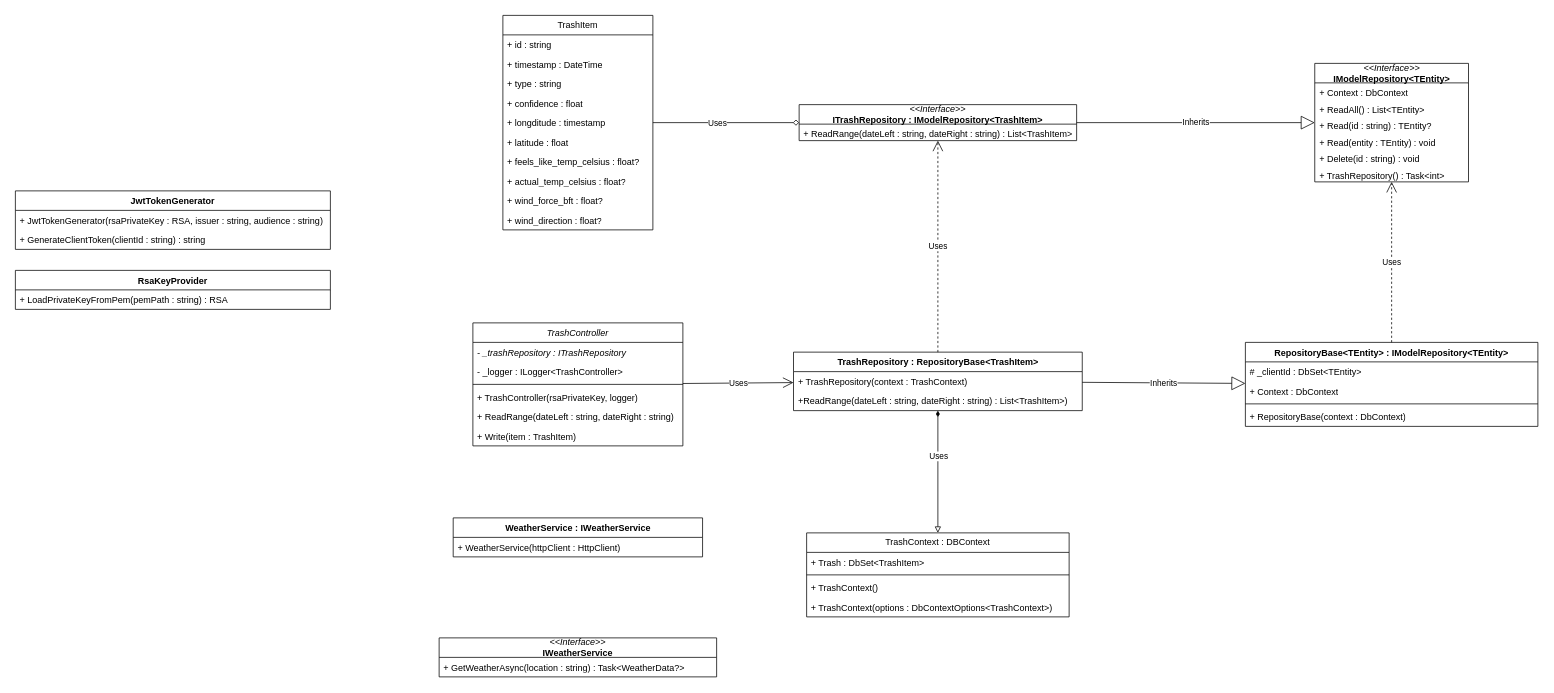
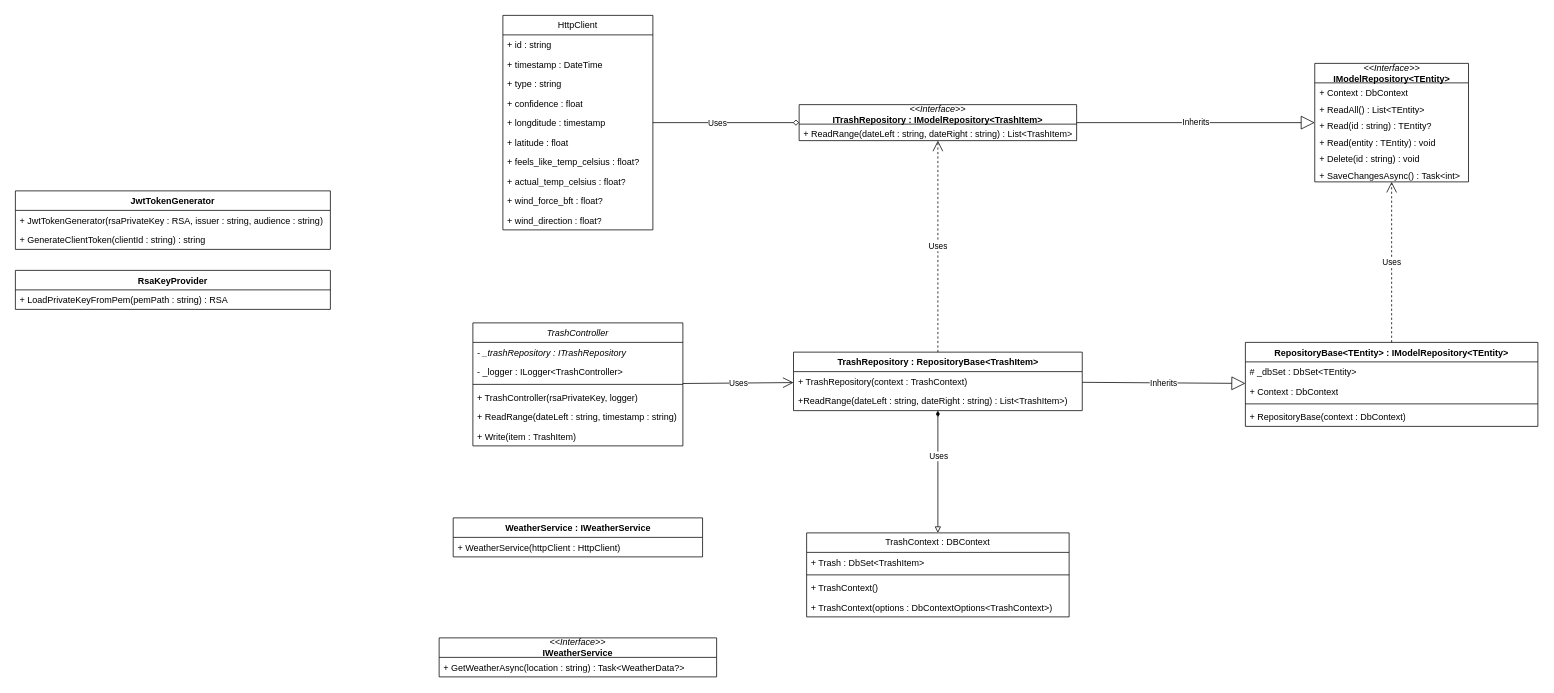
node "TrashItem": label "TrashItem" -> "HttpClient"
node "+ TrashRepository() : Task<int>": label "+ TrashRepository() : Task<int>" -> "+ SaveChangesAsync() : Task<int>"
node "# _clientId : DbSet<TEntity>": label "# _clientId : DbSet<TEntity>" -> "# _dbSet : DbSet<TEntity>"
node "+ ReadRange(dateLeft : string, dateRight : string)": label "+ ReadRange(dateLeft : string, dateRight : string)" -> "+ ReadRange(dateLeft : string, timestamp : string)"
